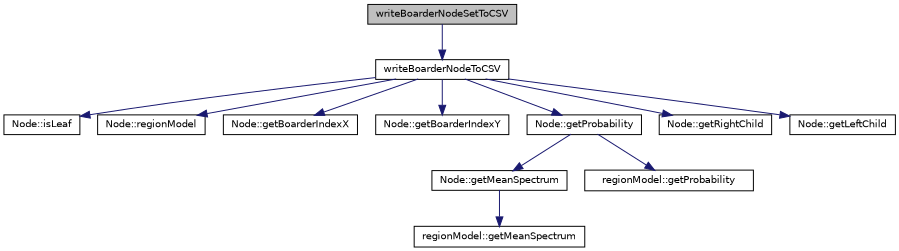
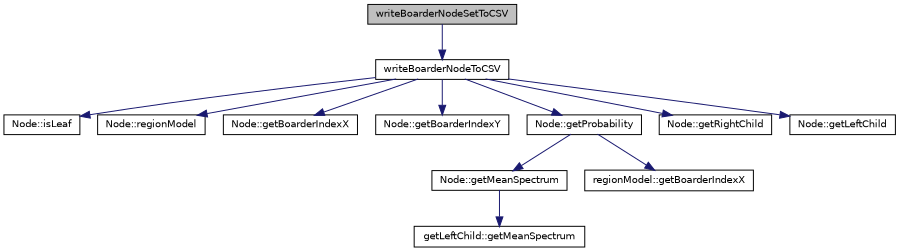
node "regionModel::getProbability": label "regionModel::getProbability" -> "regionModel::getBoarderIndexX"
node "regionModel::getMeanSpectrum": label "regionModel::getMeanSpectrum" -> "getLeftChild::getMeanSpectrum"
